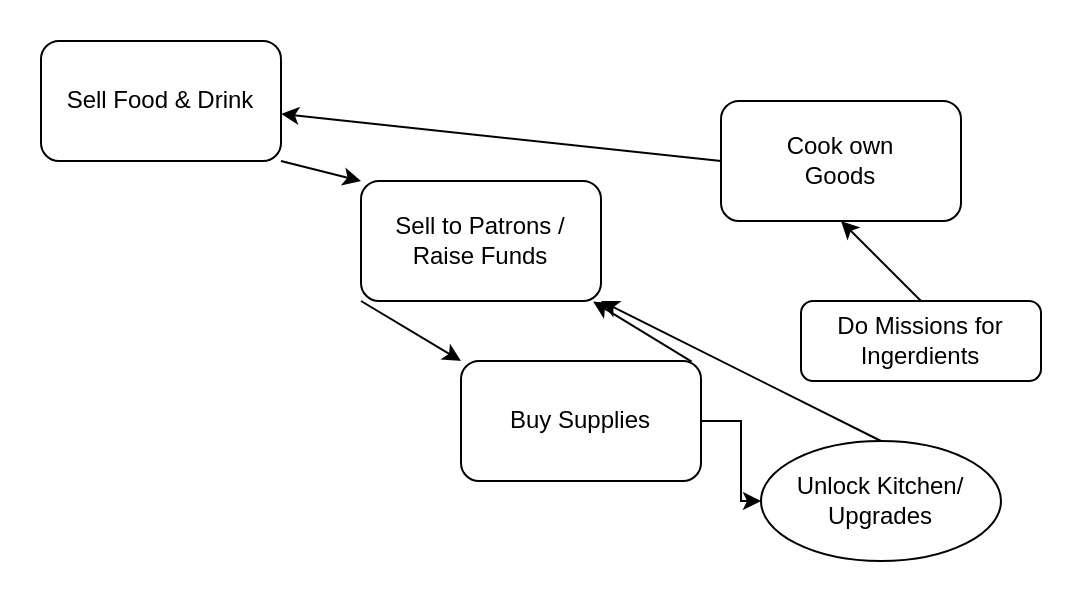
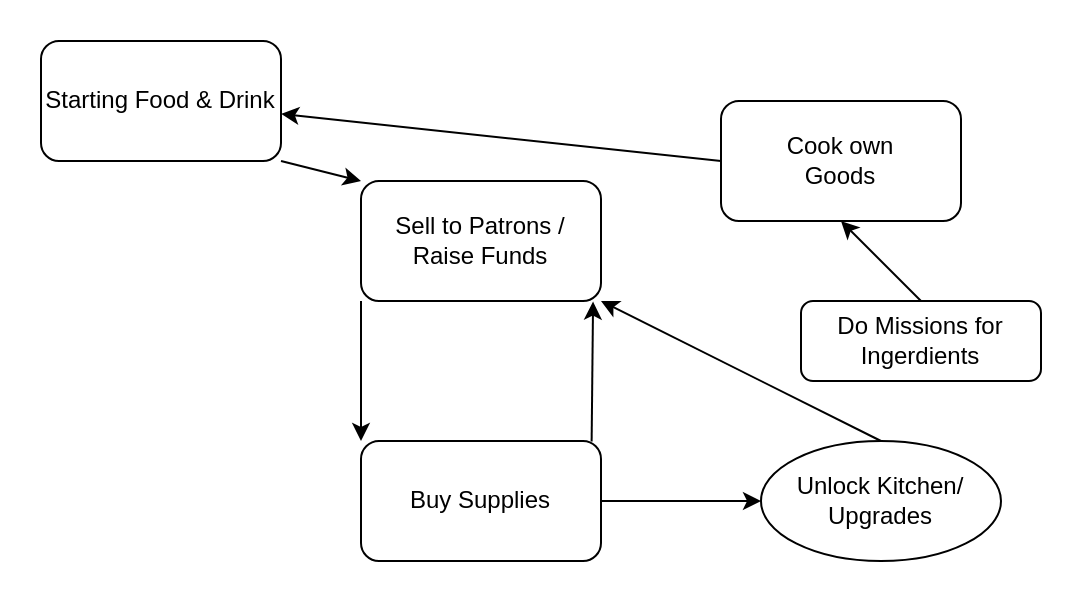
node "Sell Food & Drink": label "Sell Food & Drink" -> "Starting Food & Drink"
node "Buy Supplies": moved (581, 421) -> (481, 501)
